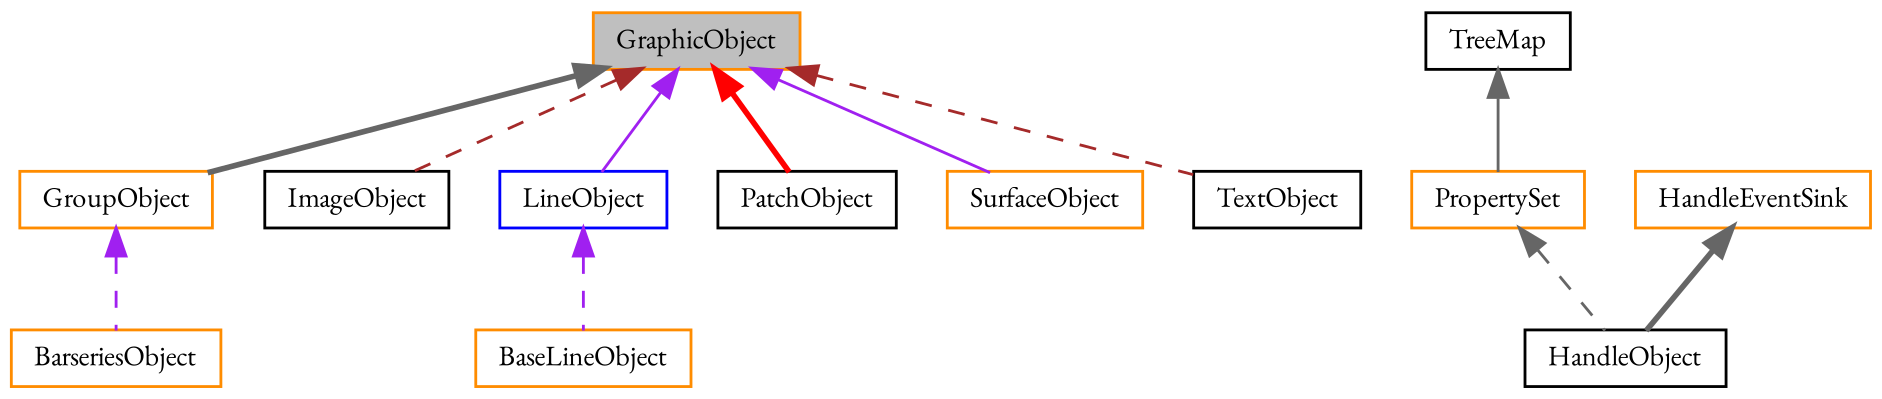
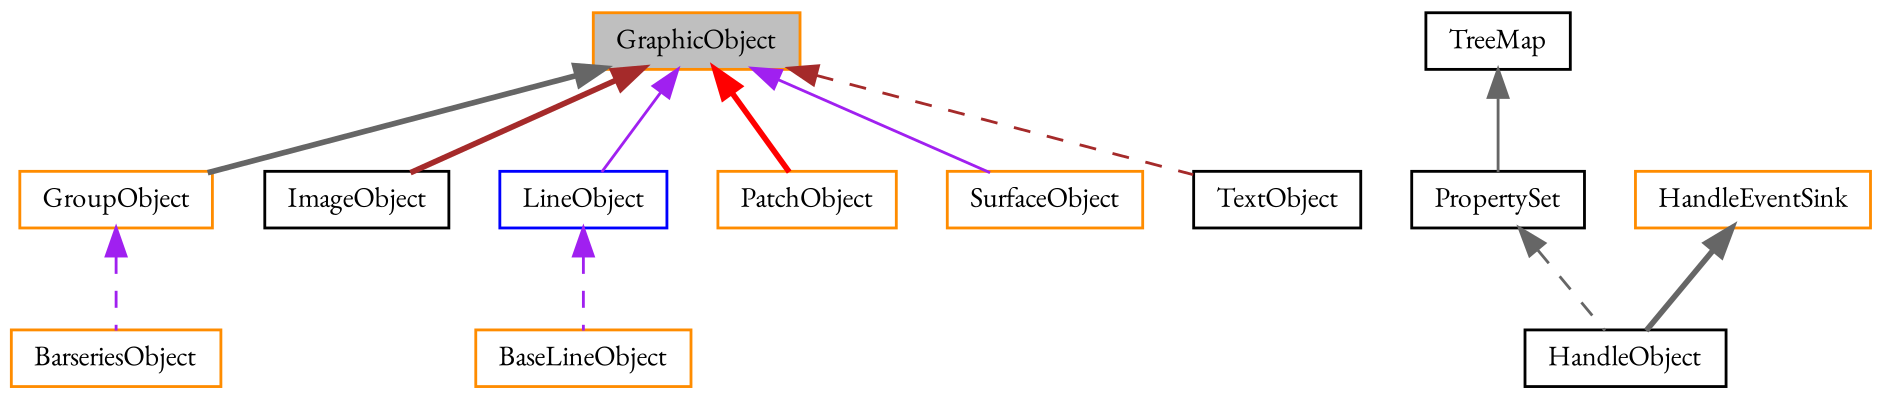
edge "ImageObject" -> "GraphicObject": style dashed -> bold
node "PatchObject": color black -> darkorange
node "PropertySet": color darkorange -> black
